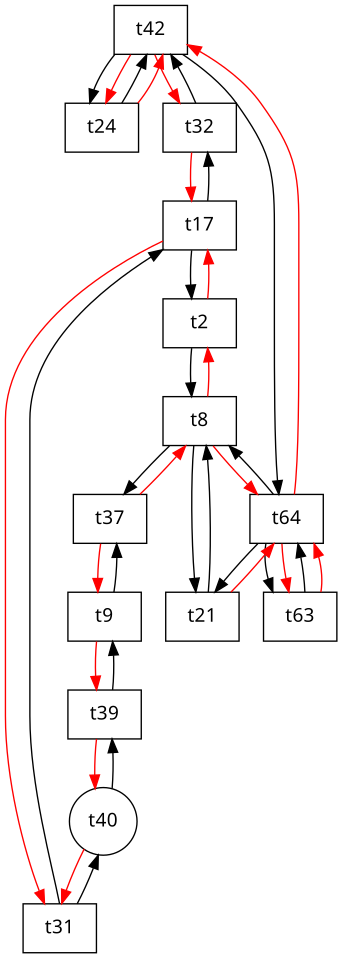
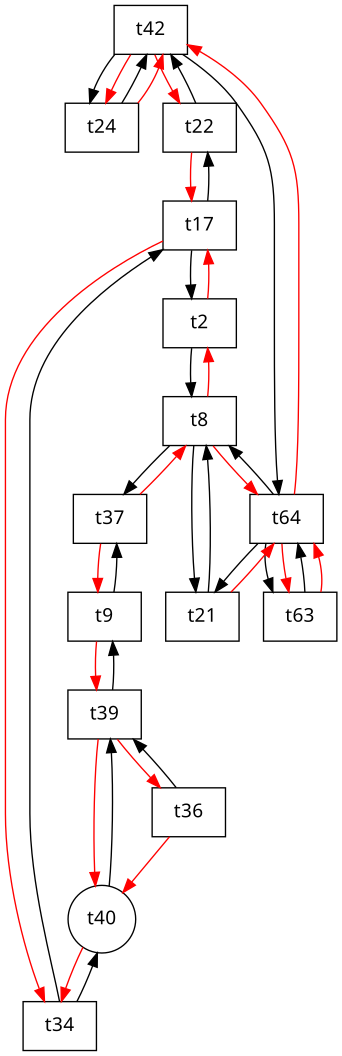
node "t32": label "t32" -> "t22"
node "t36": added
node "t31": label "t31" -> "t34"
